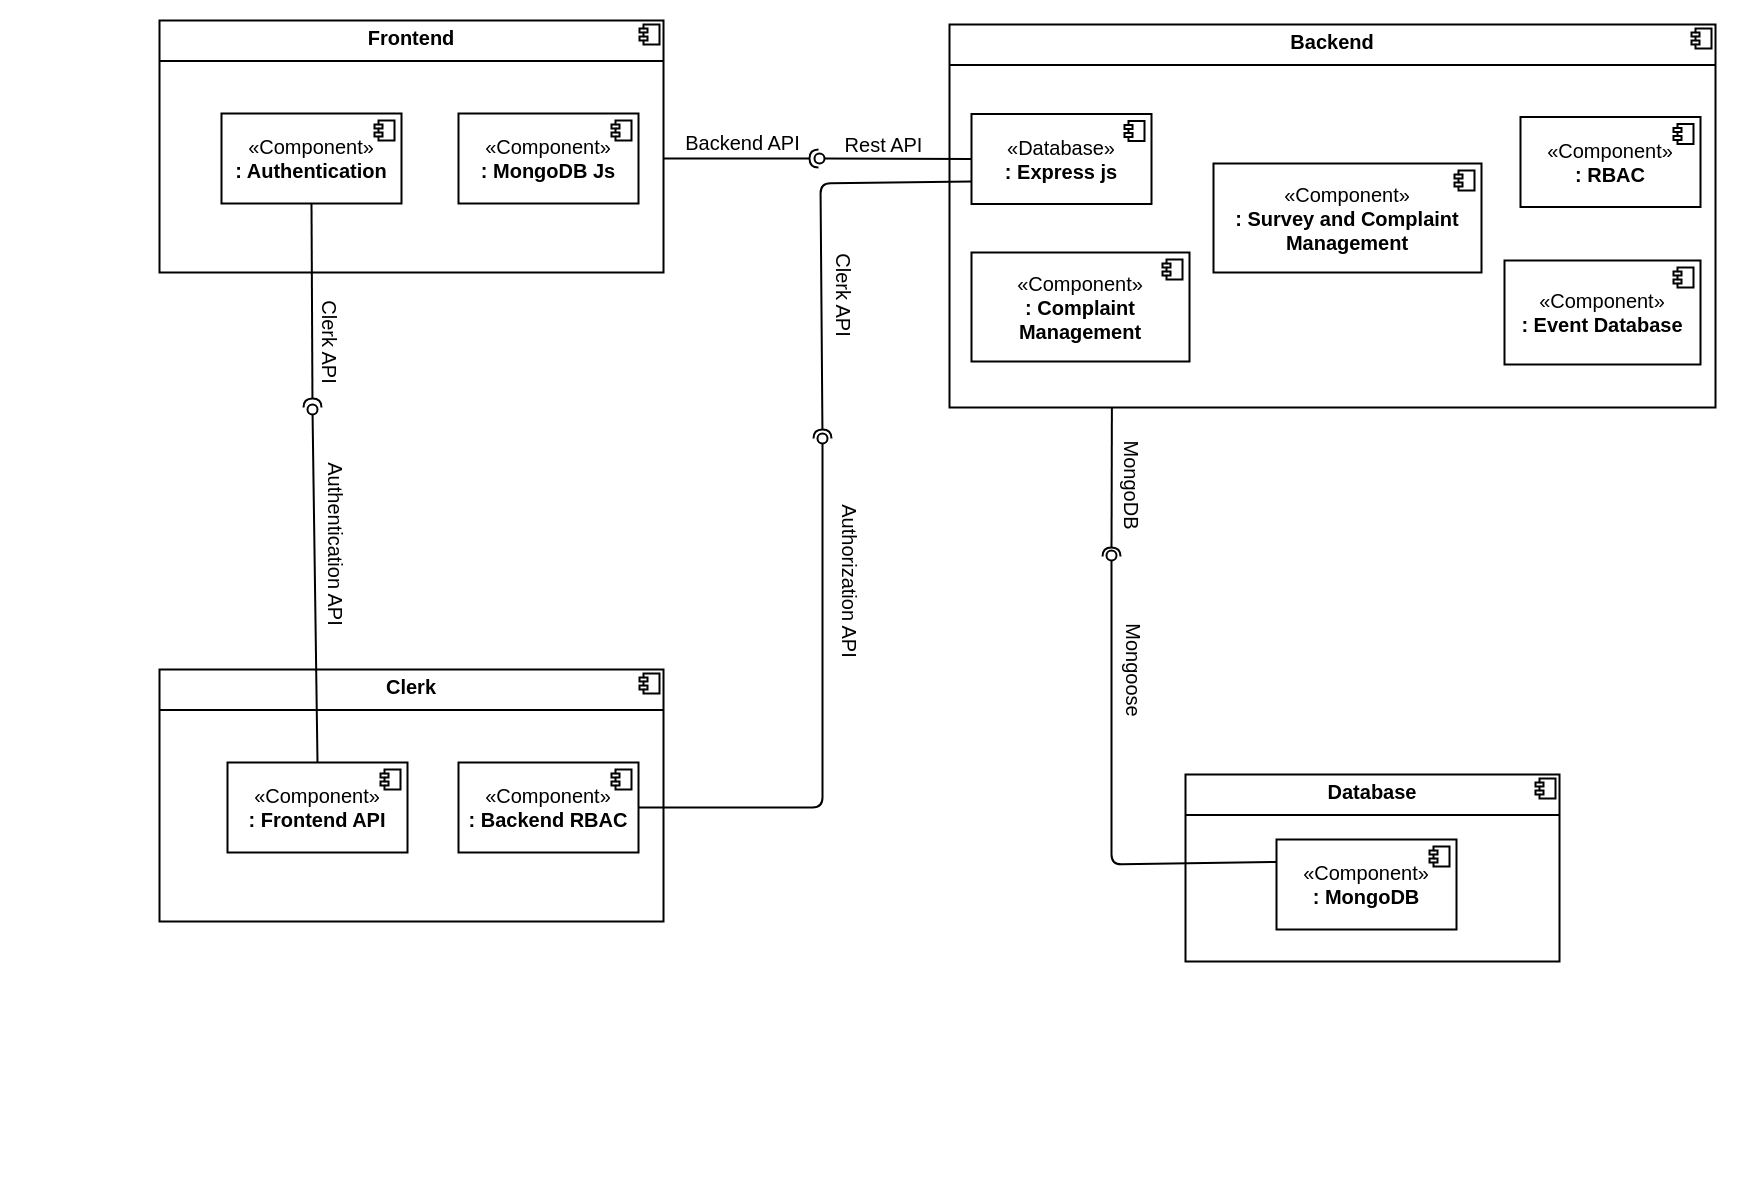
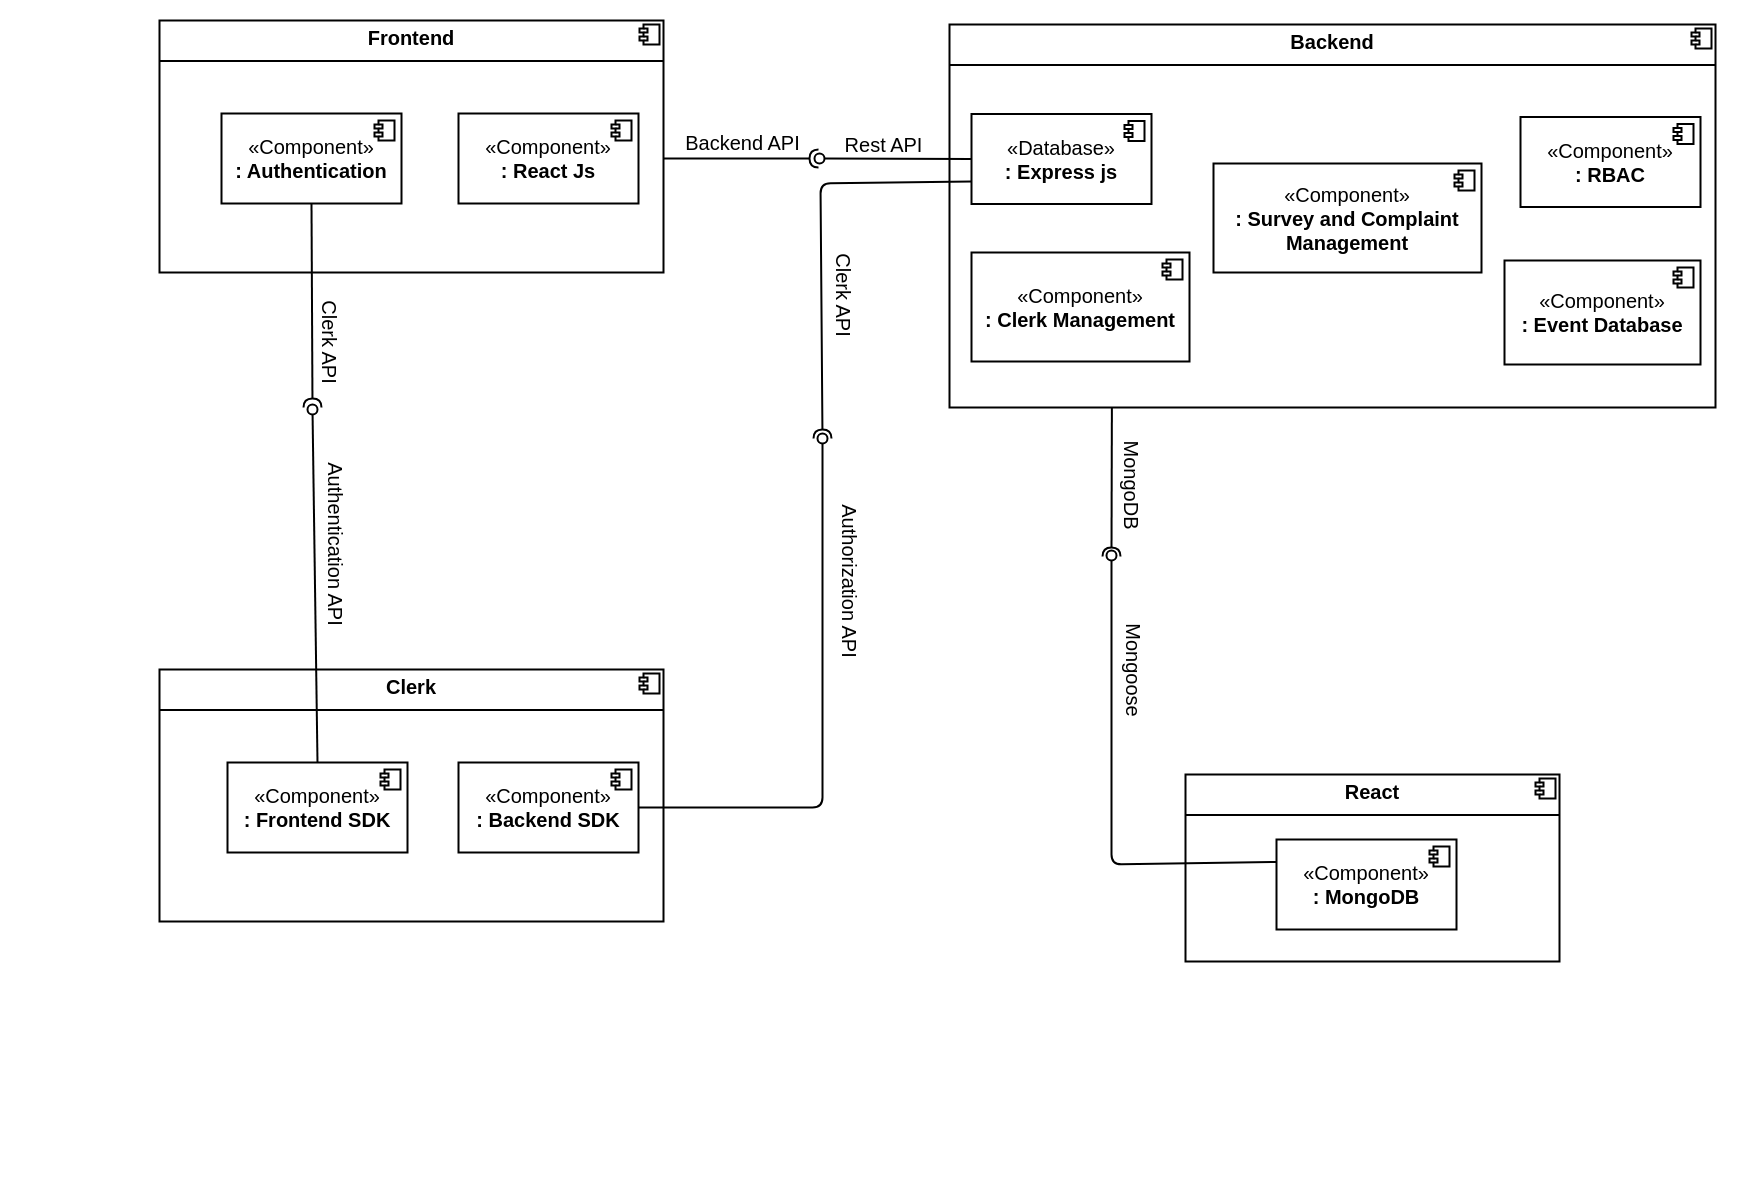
node "«Component» : MongoDB Js": label "«Component» : MongoDB Js" -> "«Component» : React Js"
node "«Component» : Complaint Management": label "«Component» : Complaint Management" -> "«Component» : Clerk Management"
node "Database": label "Database" -> "React"
node "«Component» : Frontend API": label "«Component» : Frontend API" -> "«Component» : Frontend SDK"
node "«Component» : Backend RBAC": label "«Component» : Backend RBAC" -> "«Component» : Backend SDK"
